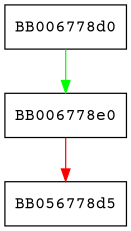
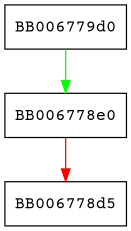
node "BB006778d0": label "BB006778d0" -> "BB006779d0"
node "BB056778d5": label "BB056778d5" -> "BB006778d5"
